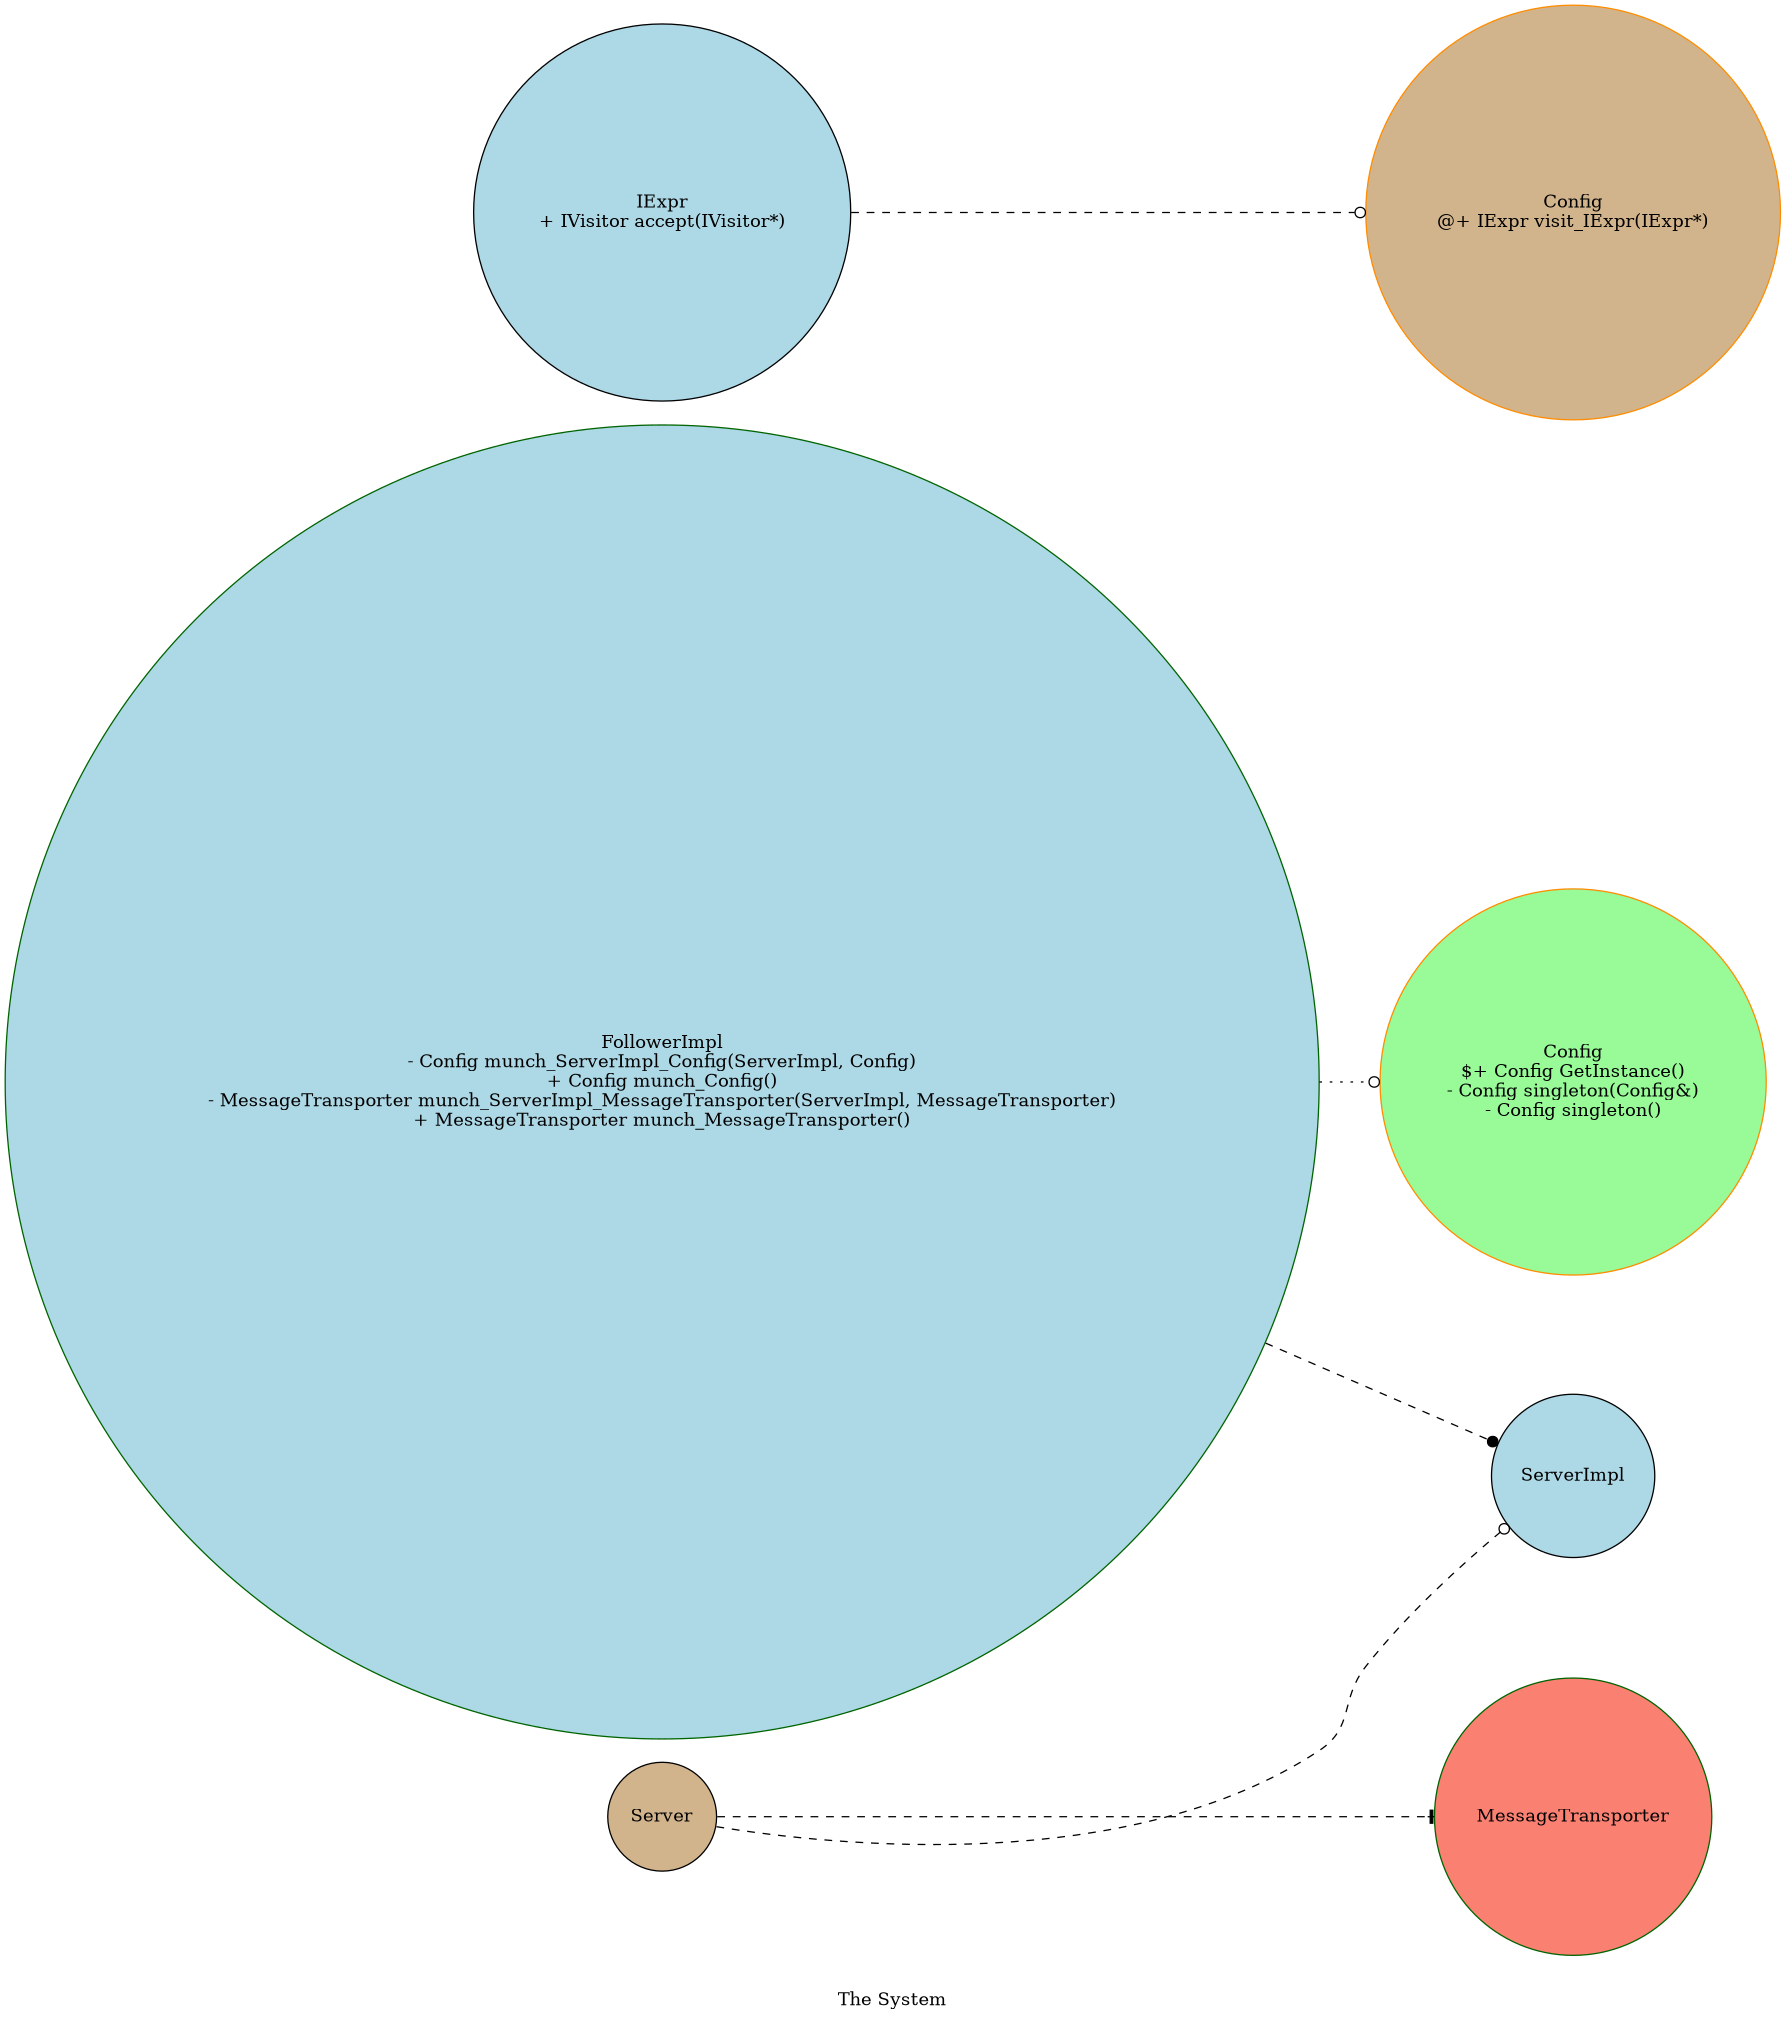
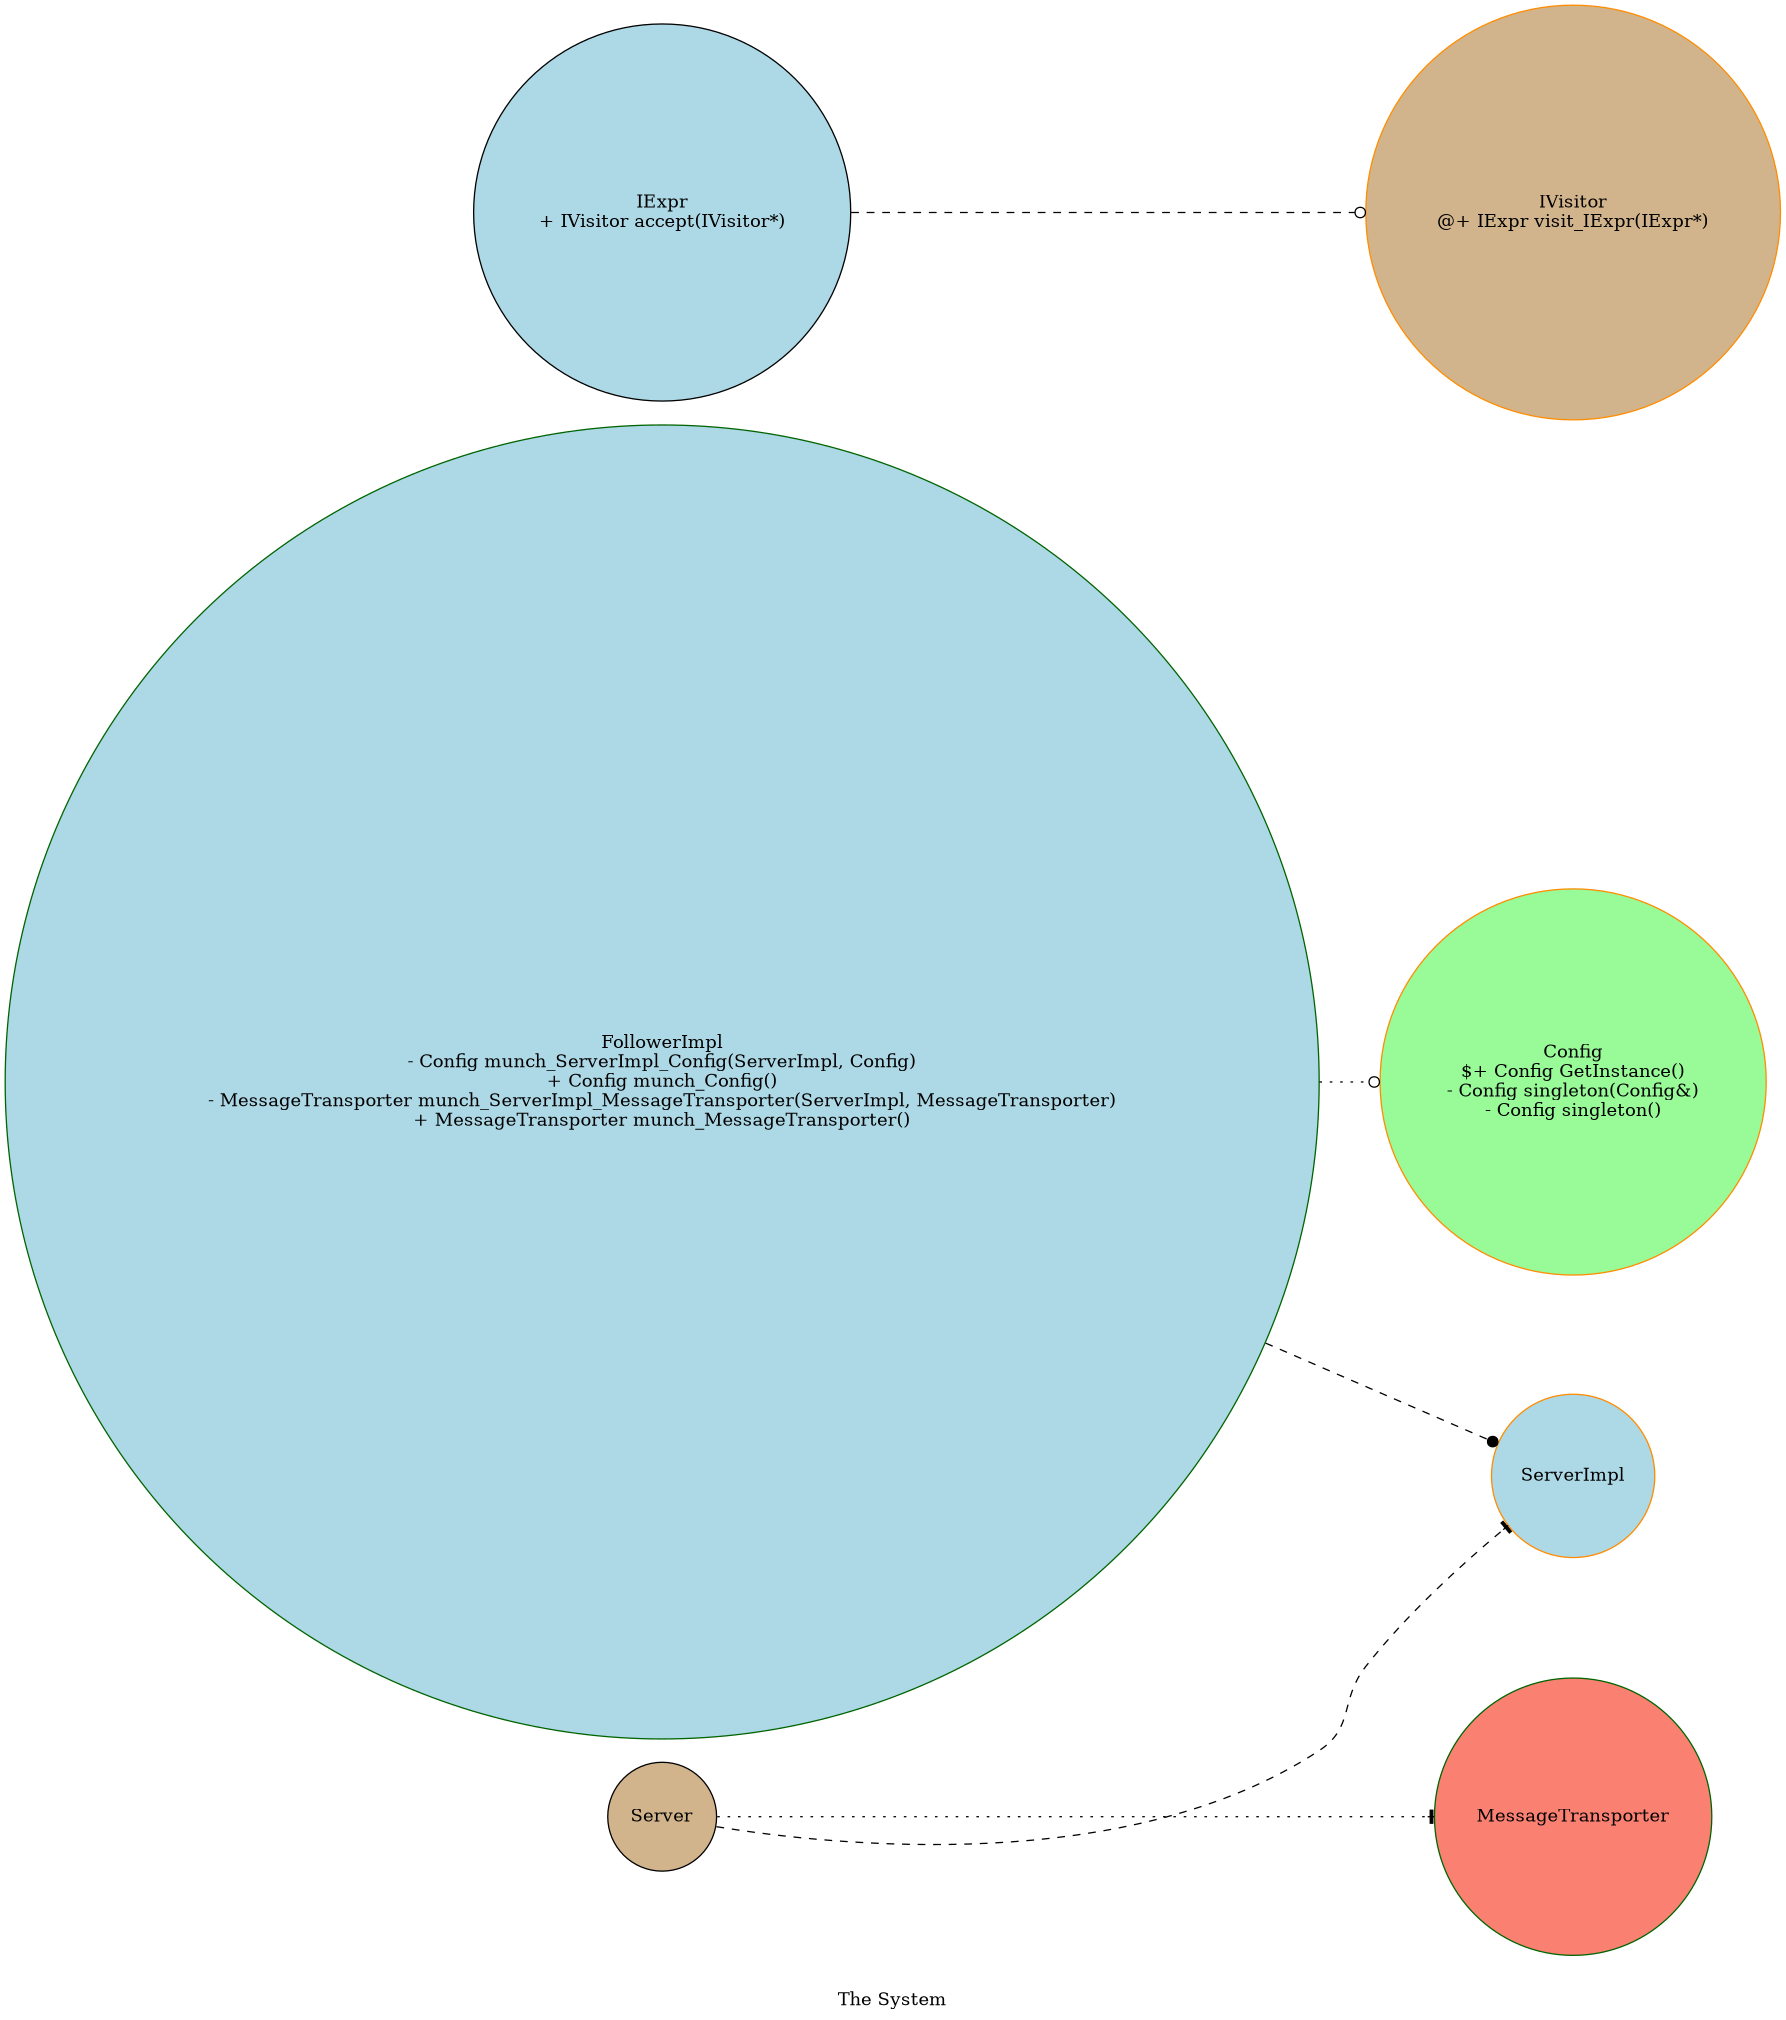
node "Config @+ IExpr visit_IExpr(IExpr*)": label "Config @+ IExpr visit_IExpr(IExpr*)" -> "IVisitor @+ IExpr visit_IExpr(IExpr*)"
node "ServerImpl": color black -> darkorange
edge "Server" -> "ServerImpl": arrowhead odot -> tee
edge "Server" -> "MessageTransporter": style dashed -> dotted
